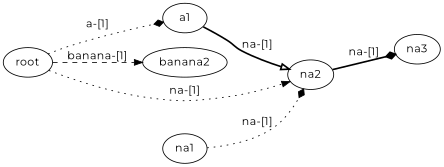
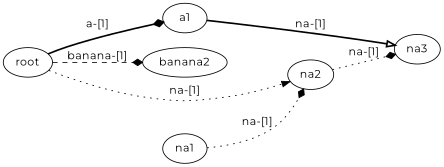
edge "root" -> "a1": style dotted -> bold
edge "a1" -> "na2": now "a1" -> "na3"
edge "root" -> "banana2": arrowhead normal -> diamond
edge "na2" -> "na3": style bold -> dotted
